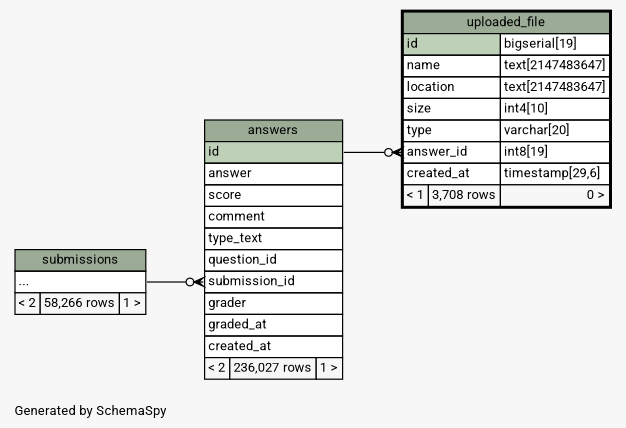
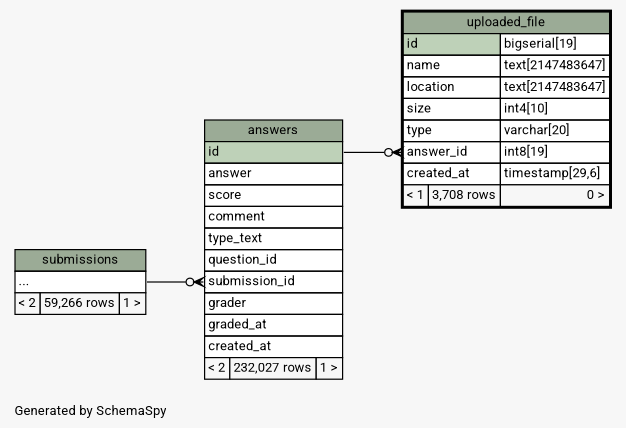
node "submissions": text "58,266 rows" -> "59,266 rows"
node "answers": text "236,027 rows" -> "232,027 rows"
